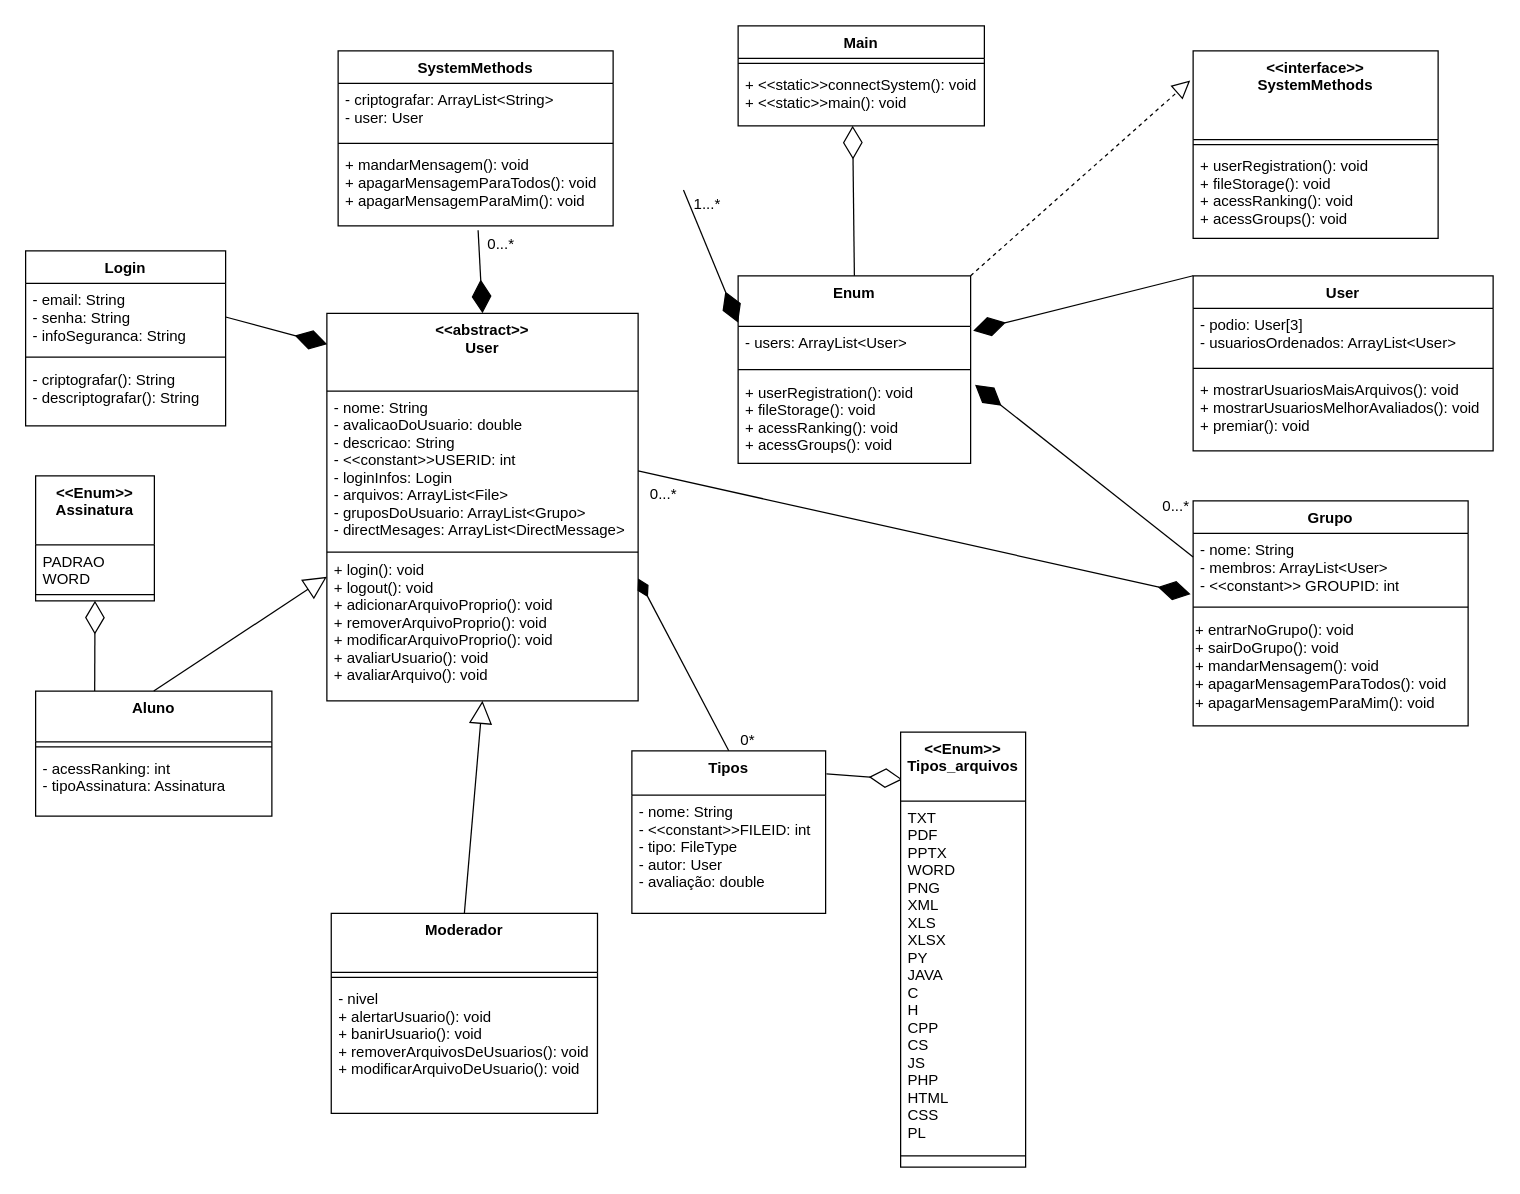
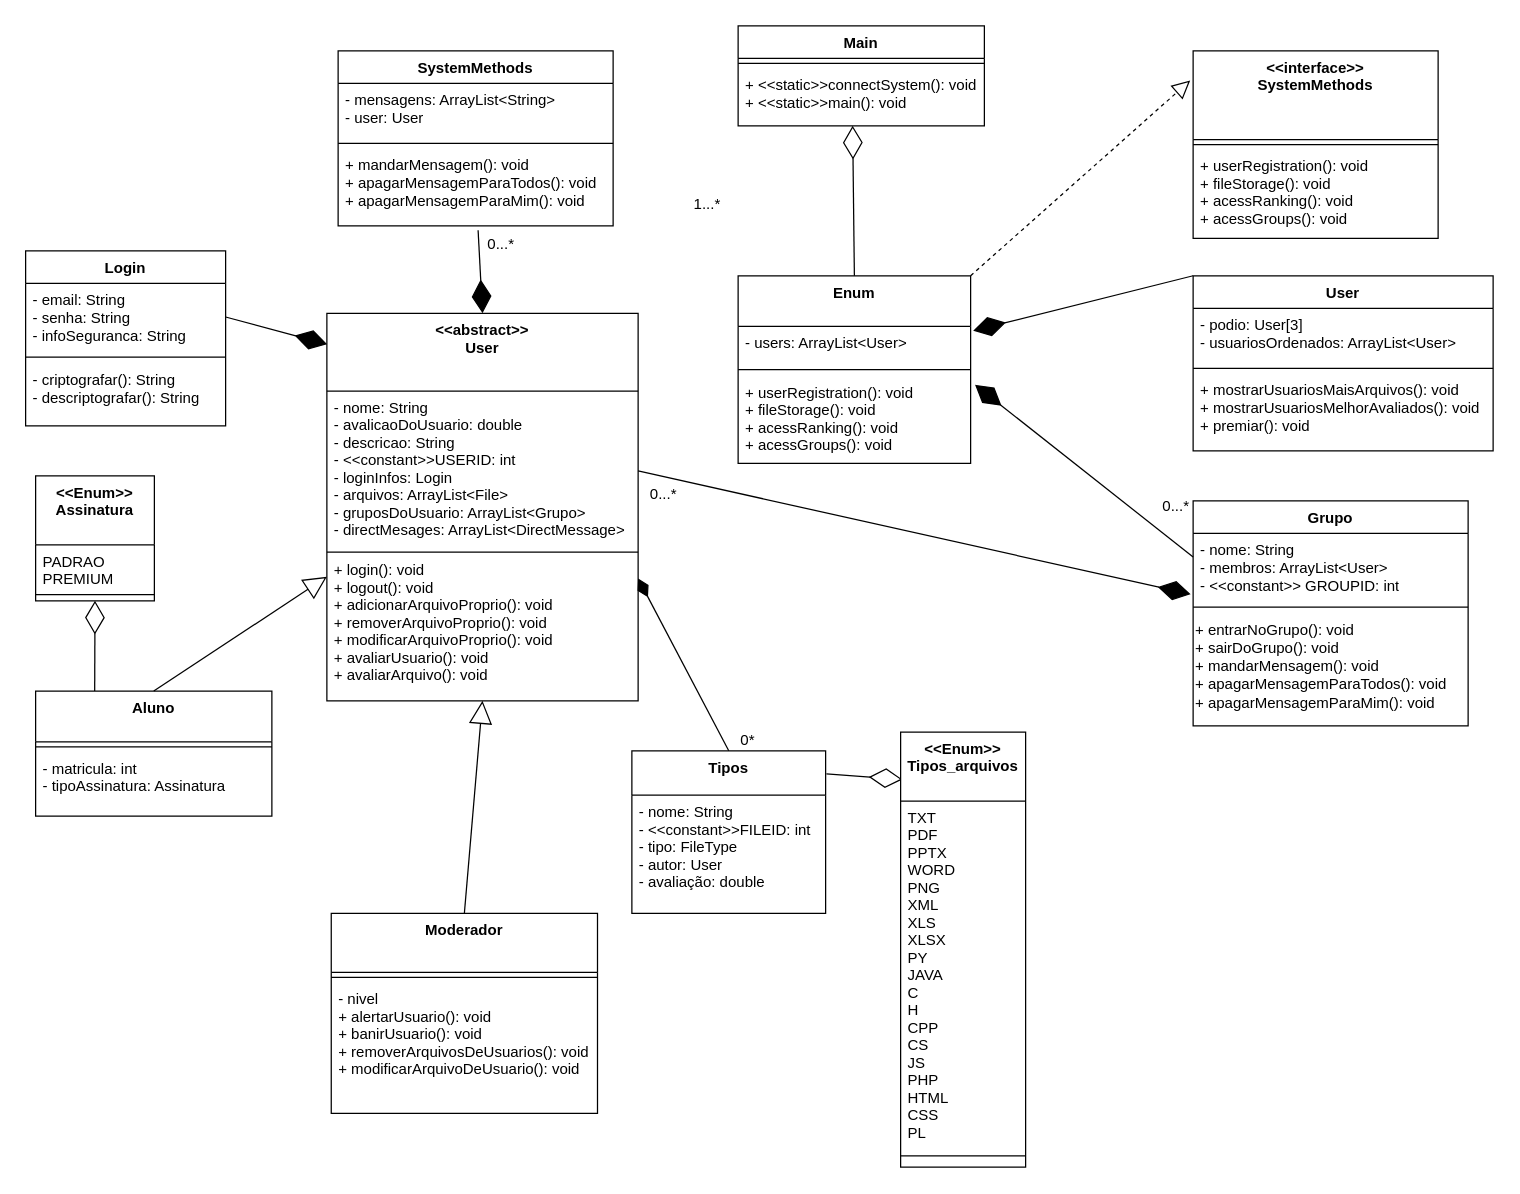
node "- criptografar: ArrayList<String> - user: User": label "- criptografar: ArrayList<String> - user: User" -> "- mensagens: ArrayList<String> - user: User"
edge "1...*" -> "Enum": removed
node "PADRAO WORD": label "PADRAO WORD" -> "PADRAO PREMIUM"
node "- acessRanking: int - tipoAssinatura: Assinatura": label "- acessRanking: int - tipoAssinatura: Assinatura" -> "- matricula: int - tipoAssinatura: Assinatura"
